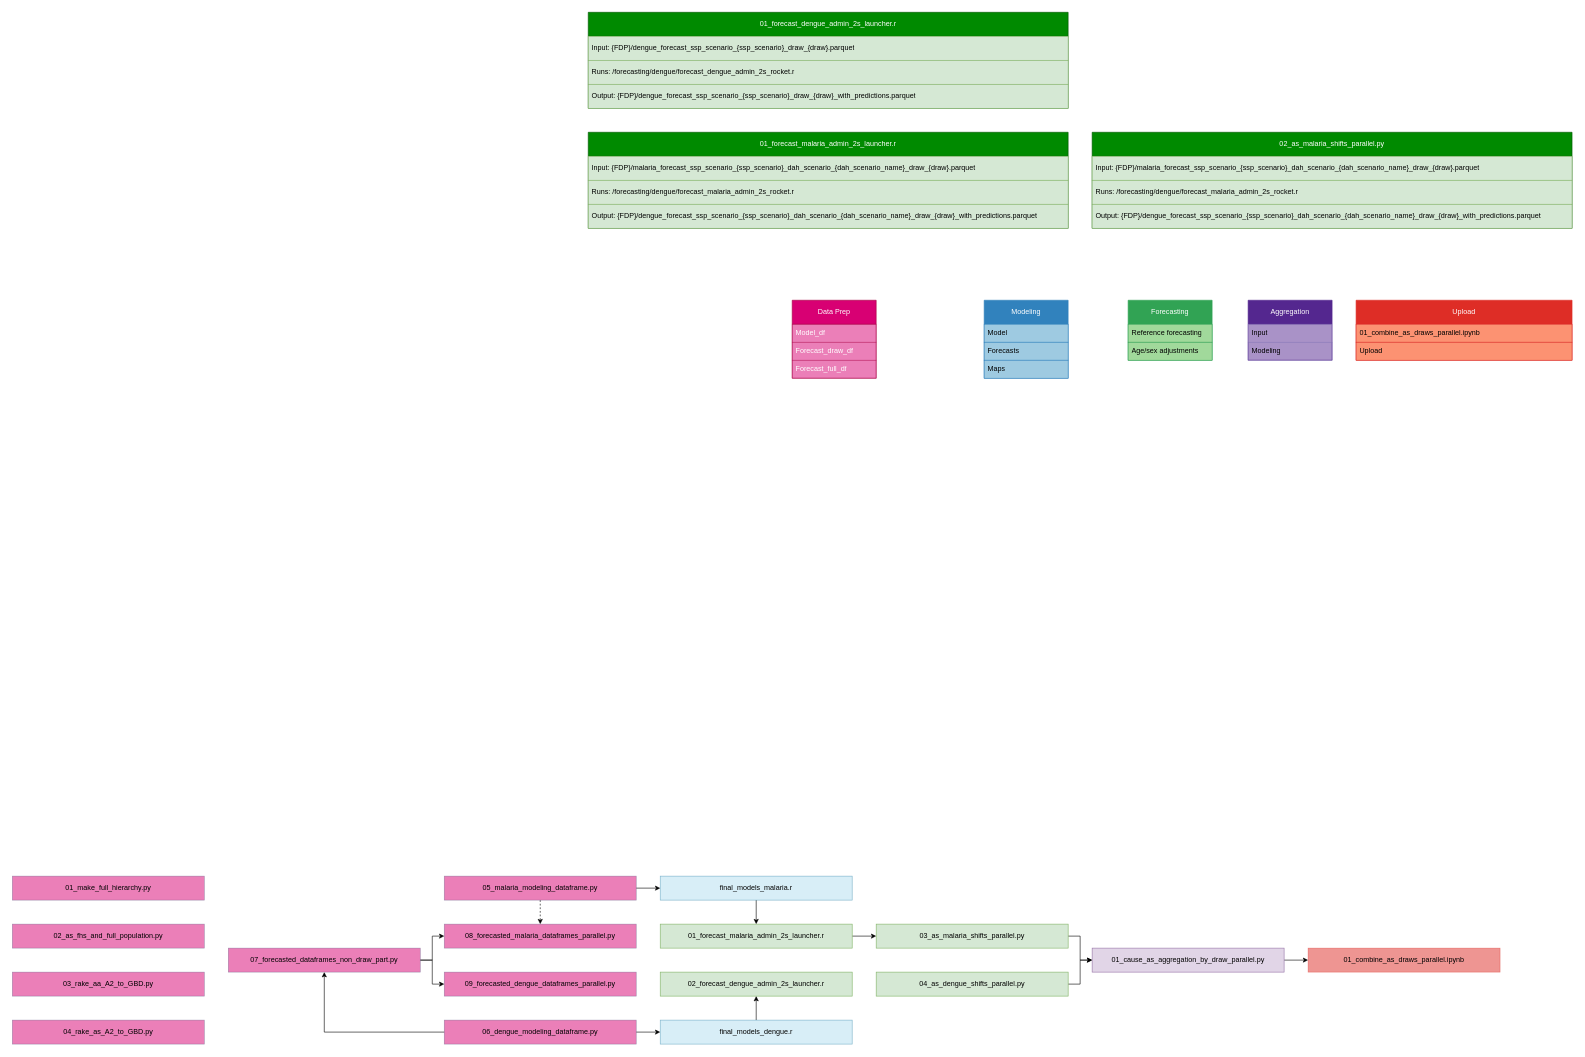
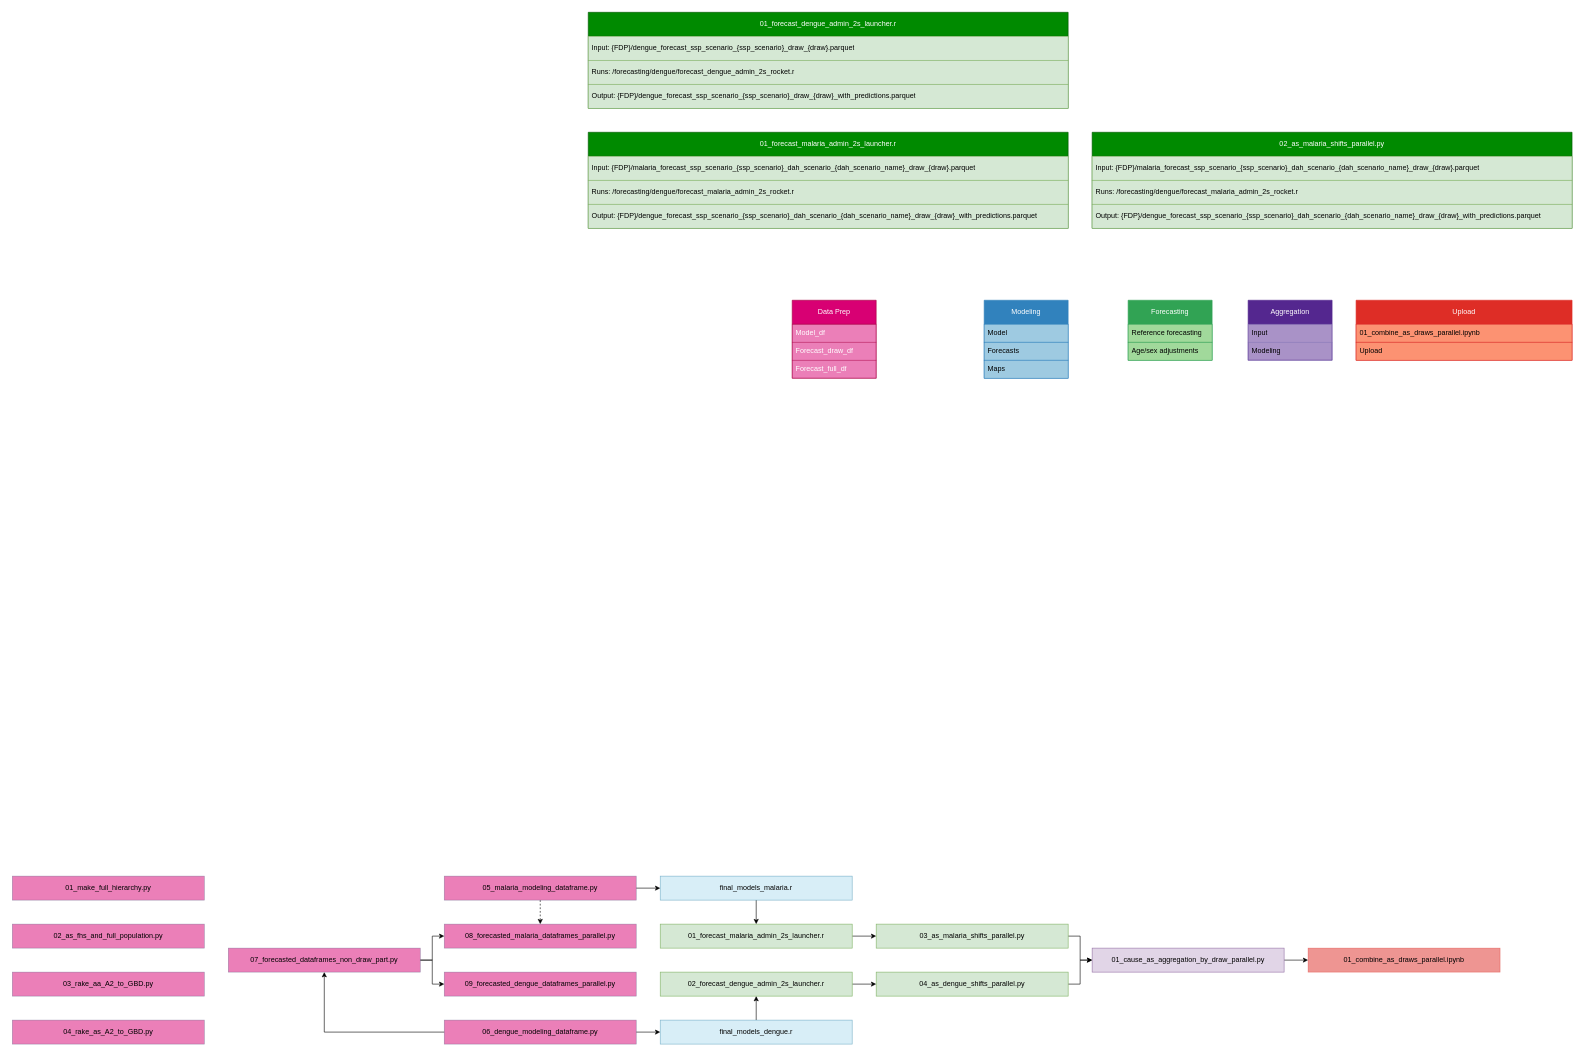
edge "02_forecast_dengue_admin_2s_launcher.r" -> "04_as_dengue_shifts_parallel.py": added
